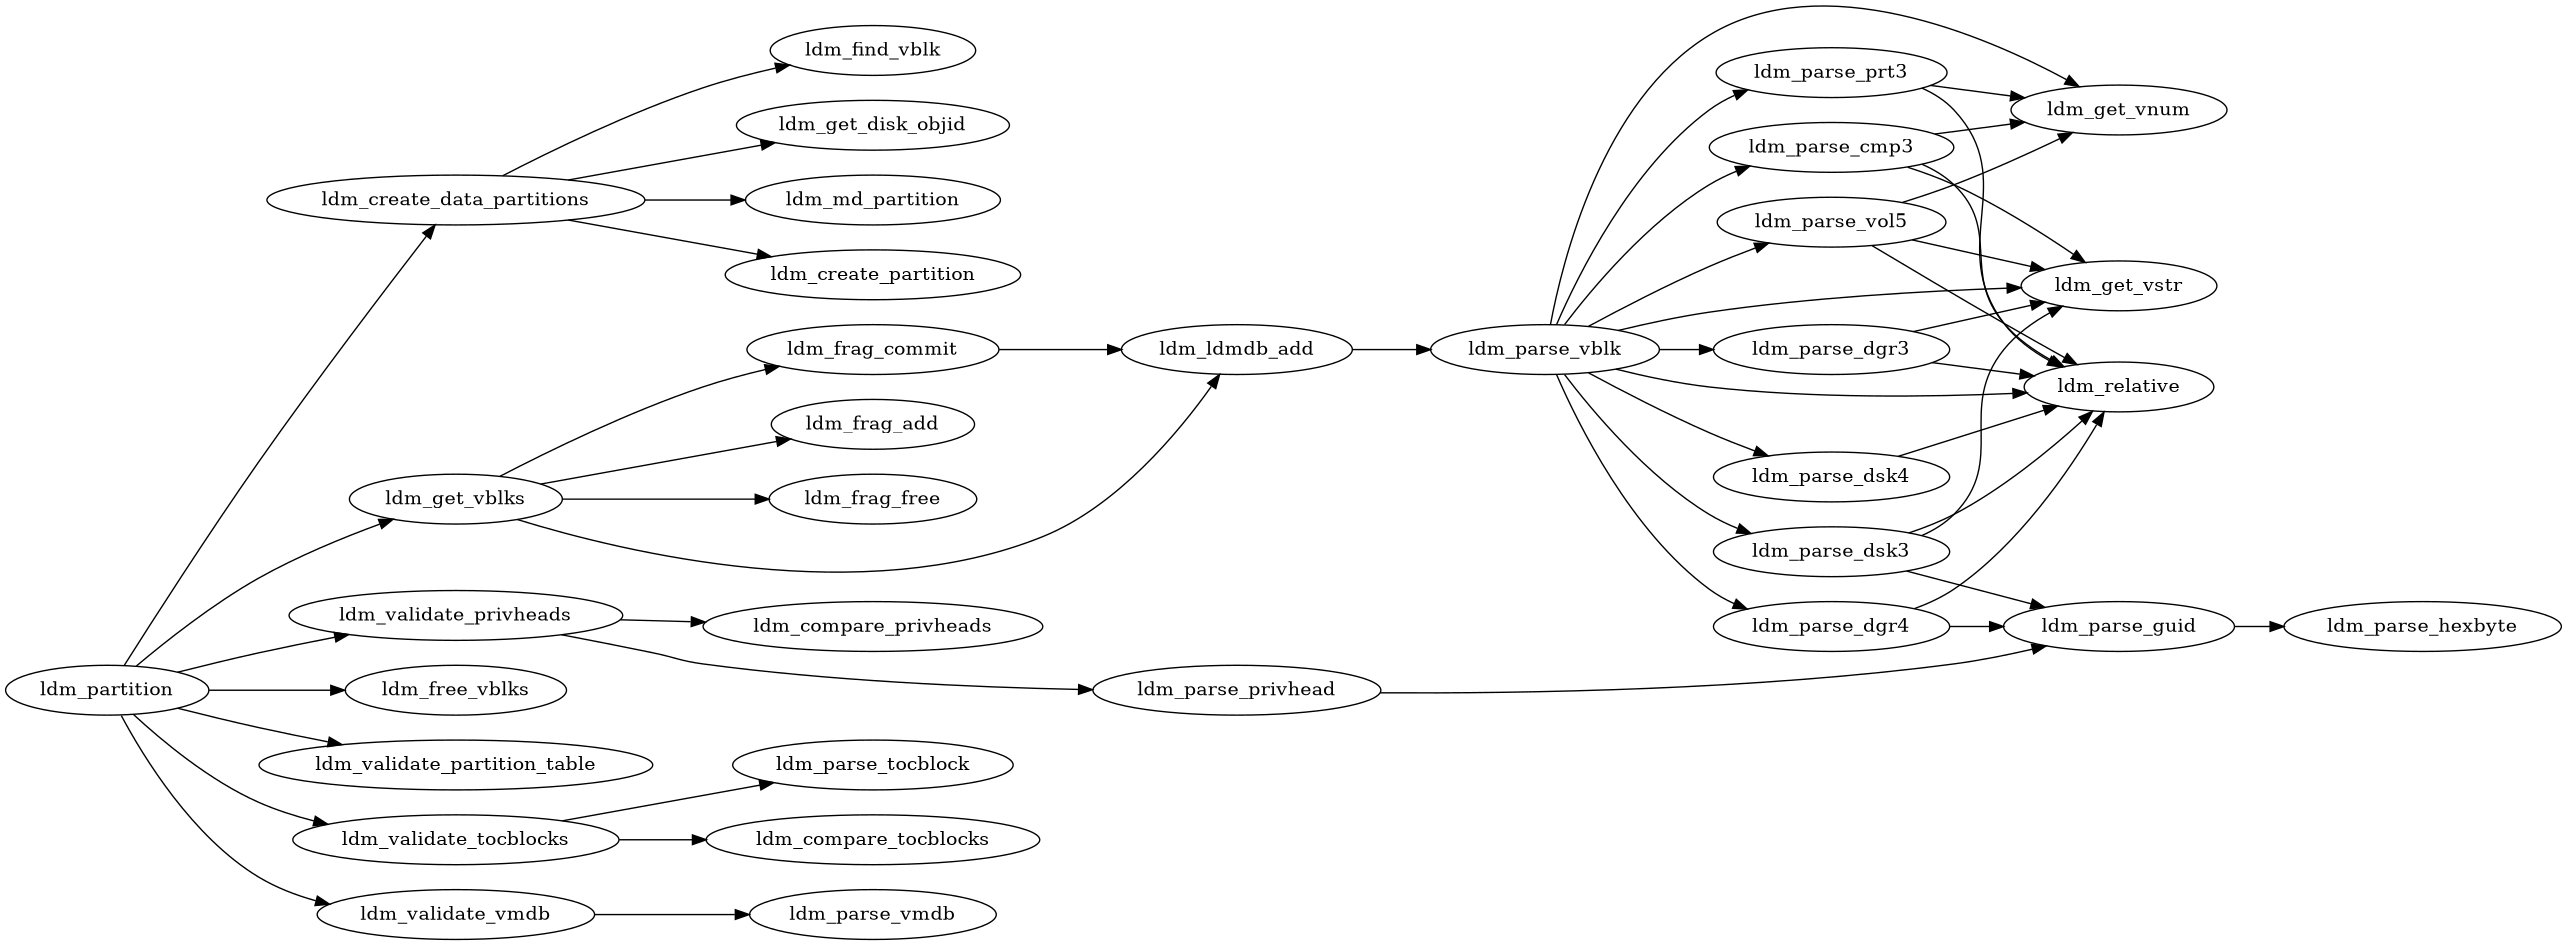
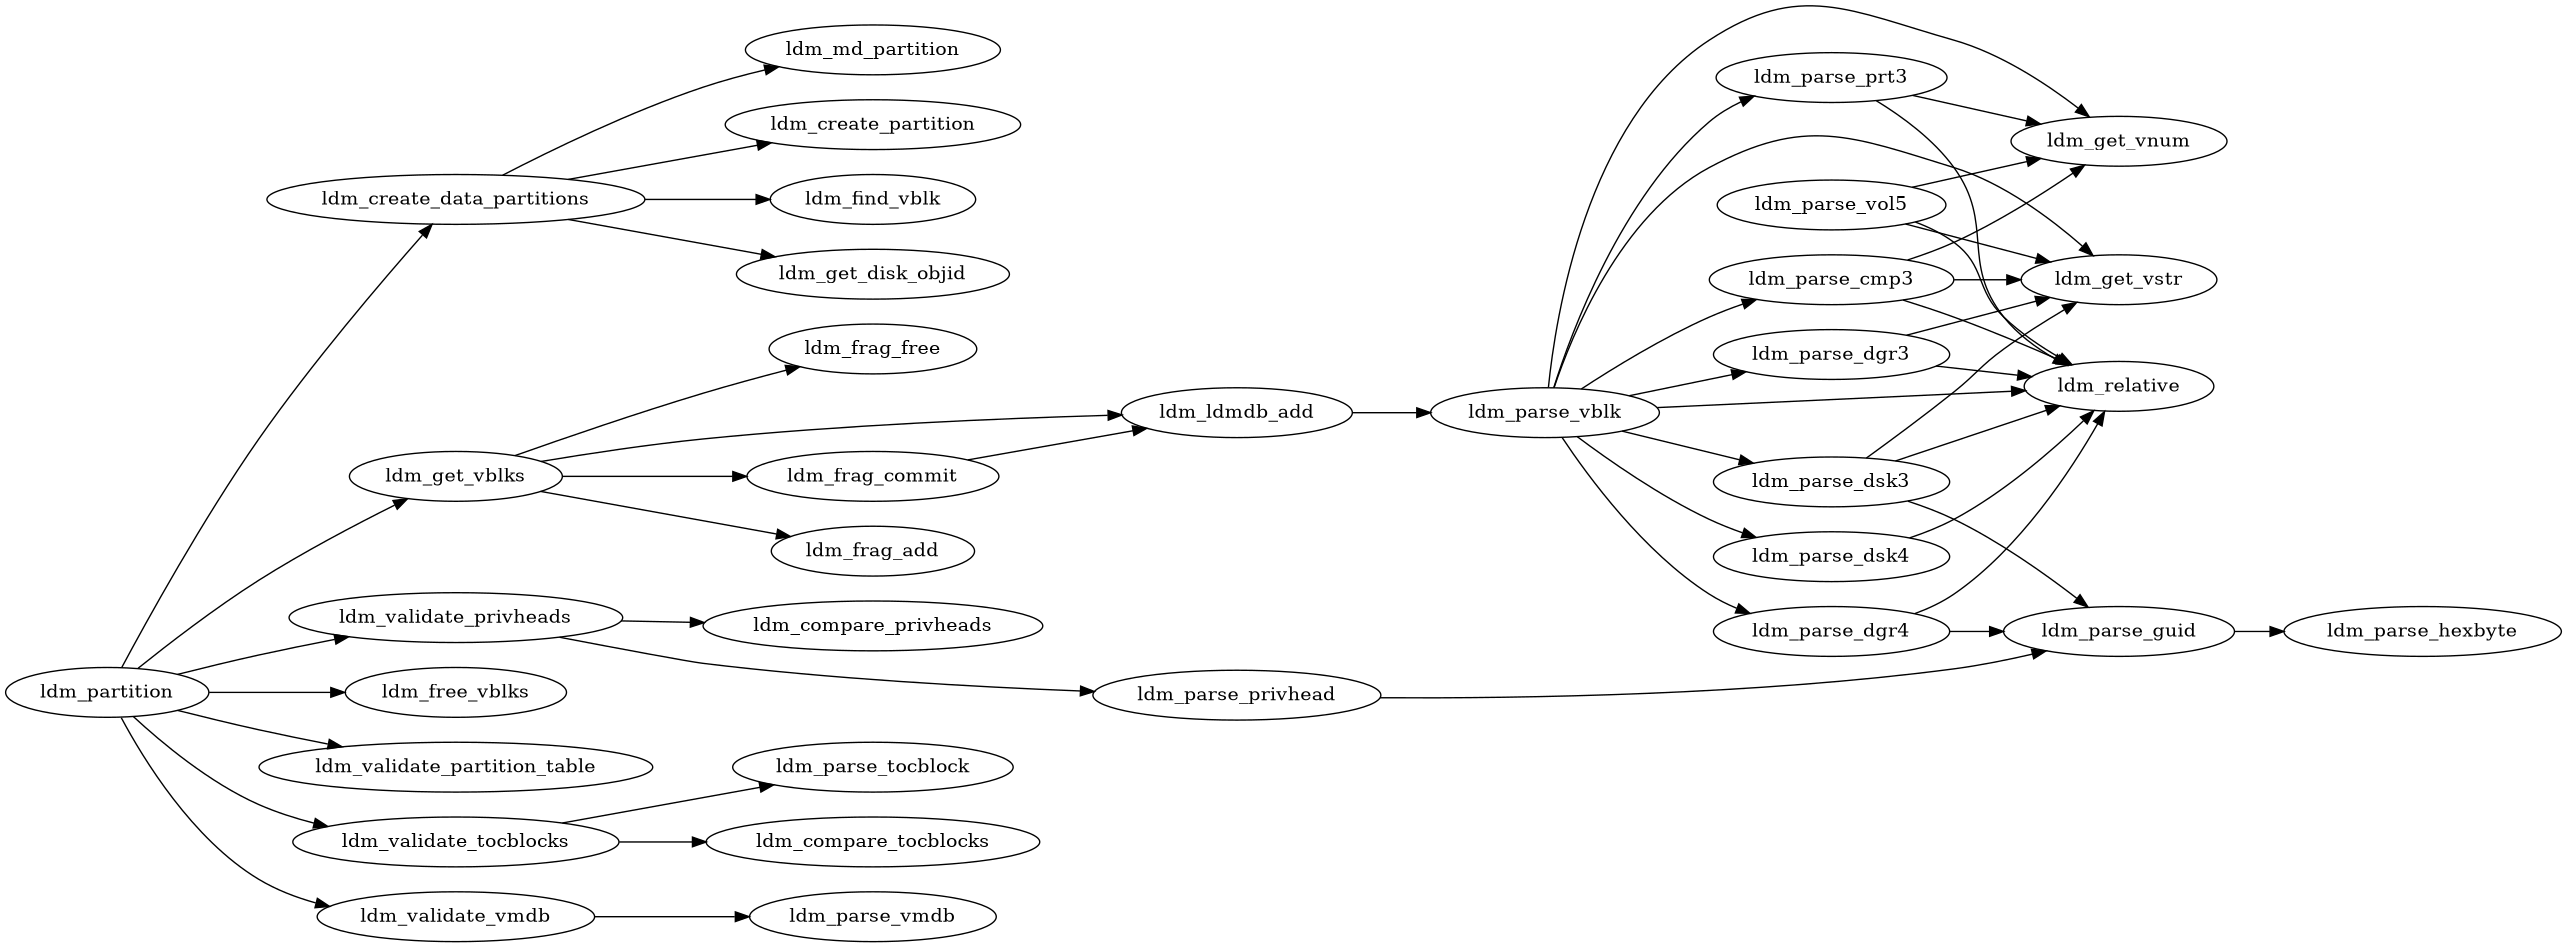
edge "ldm_parse_vblk" -> "ldm_parse_vol5": removed
